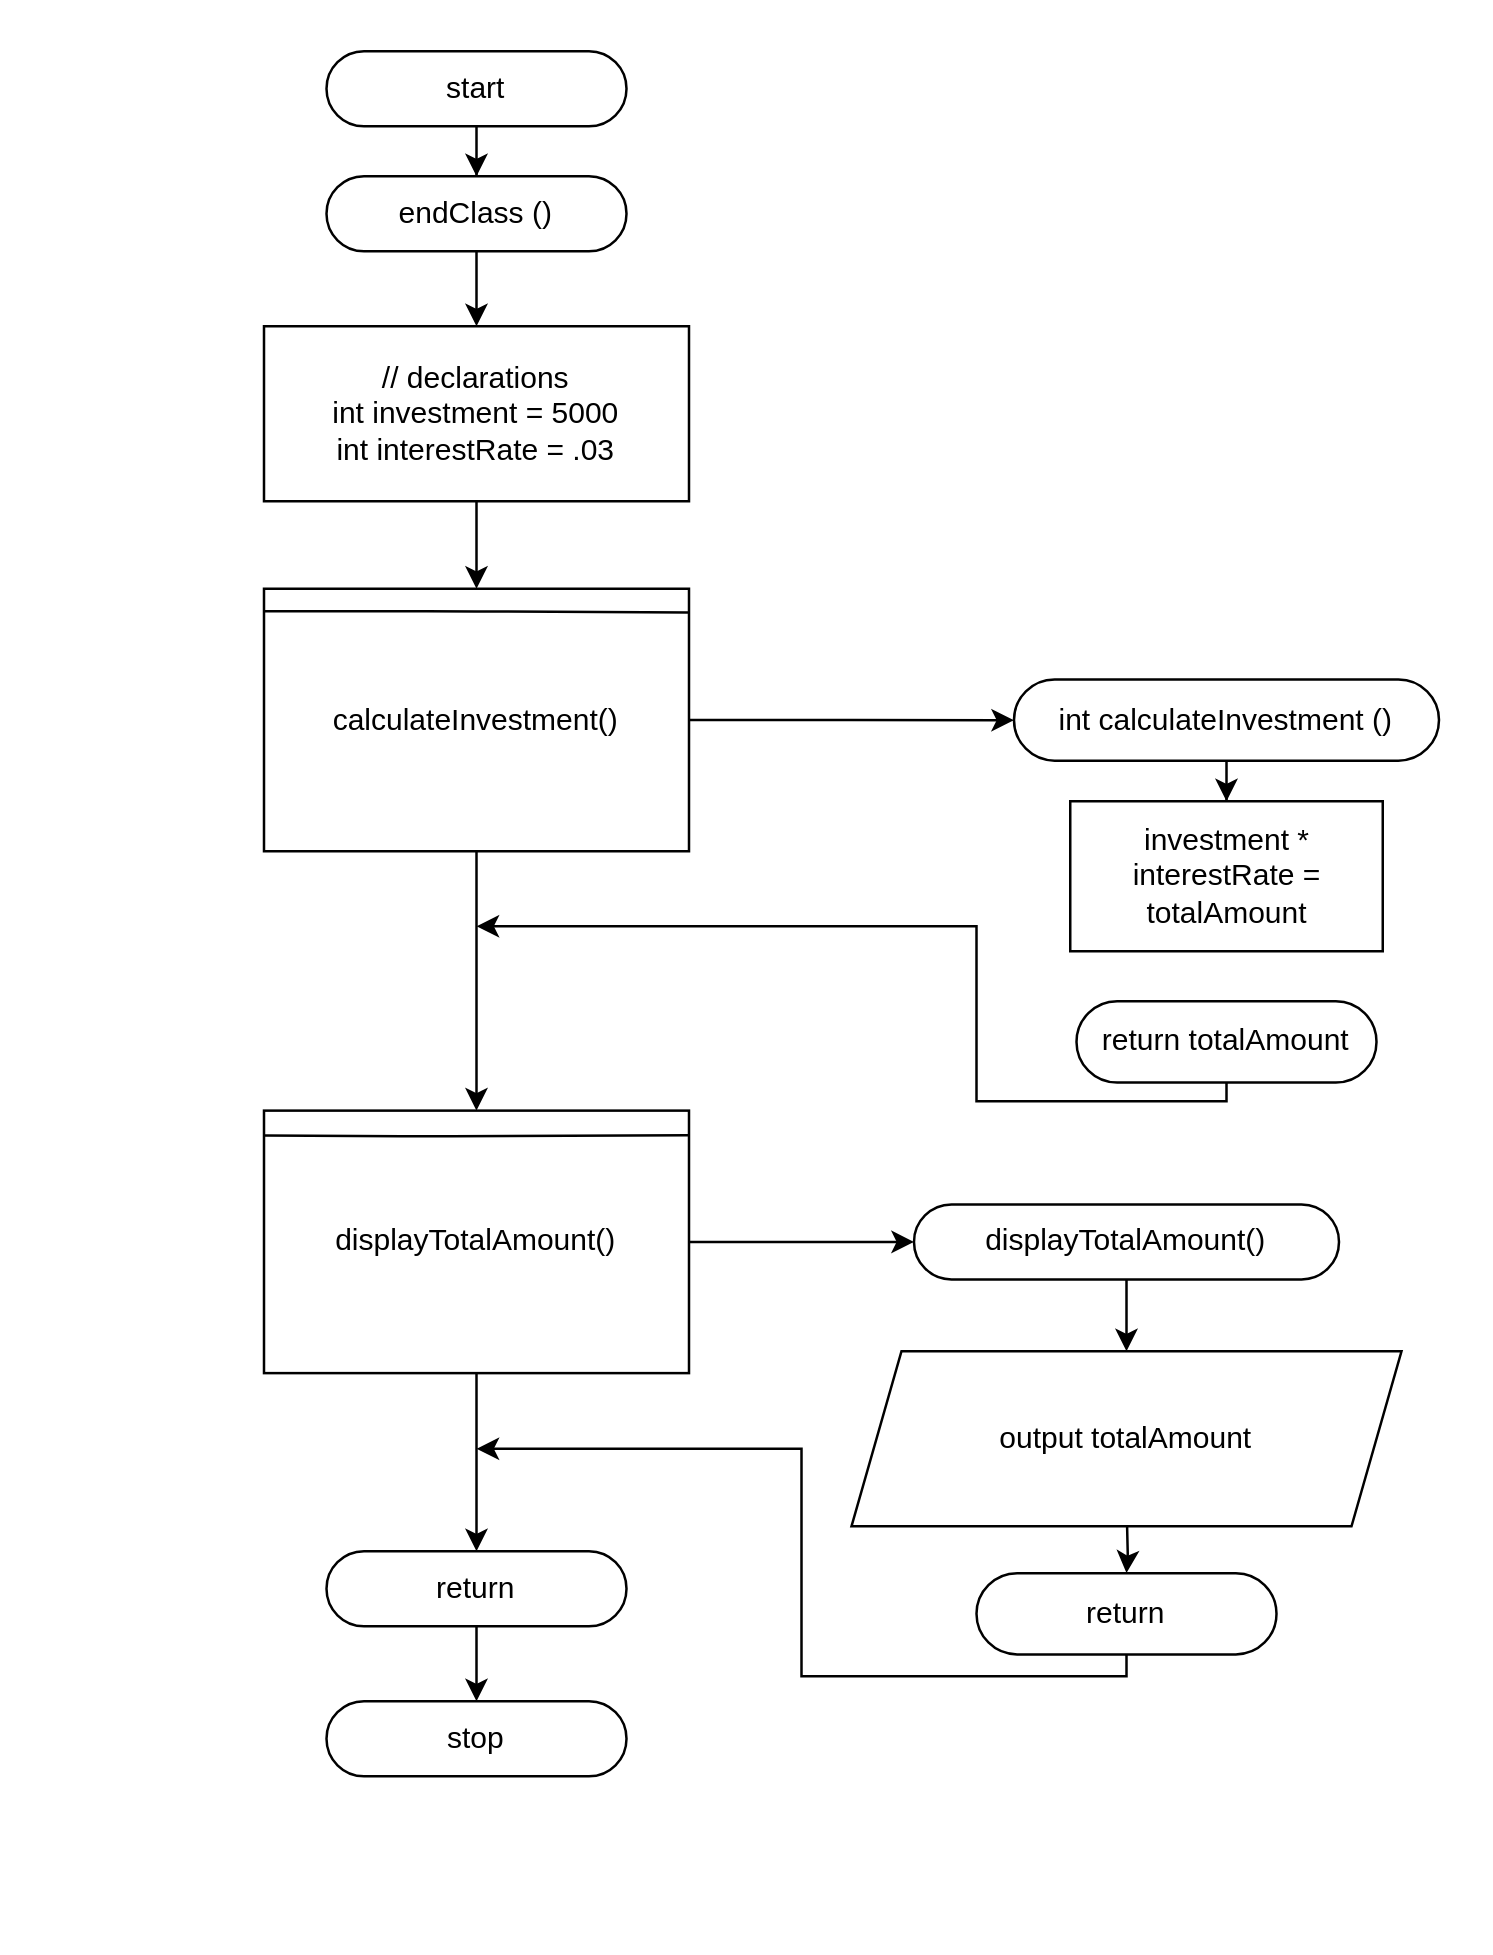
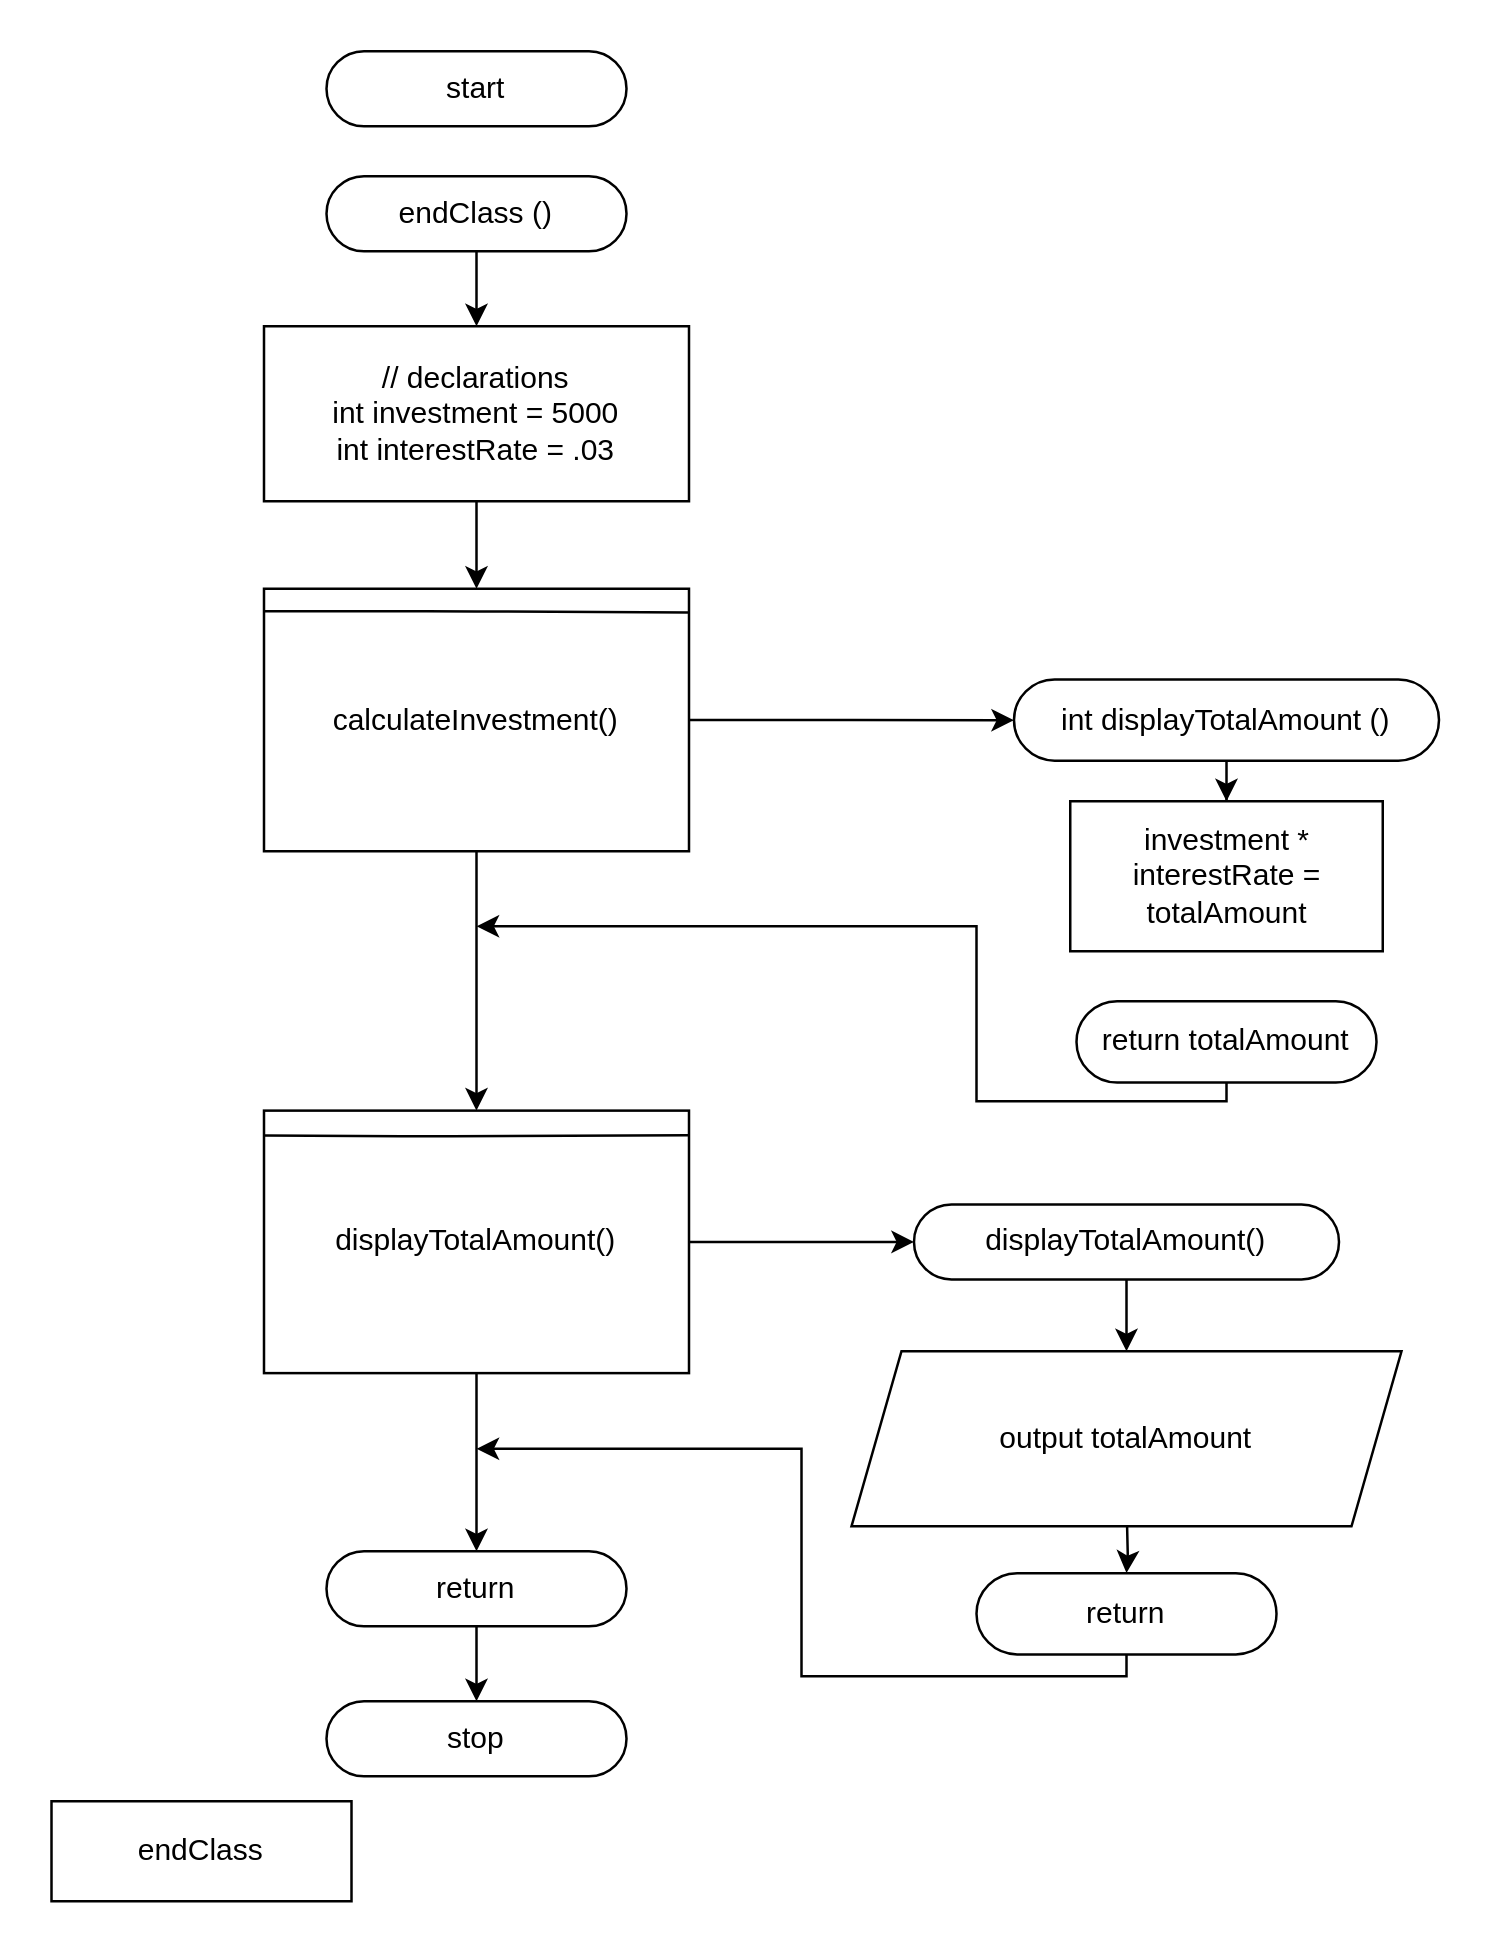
edge "start" -> "endClass ()": removed
node "int calculateInvestment ()": label "int calculateInvestment ()" -> "int displayTotalAmount ()"
node "endClass": added
